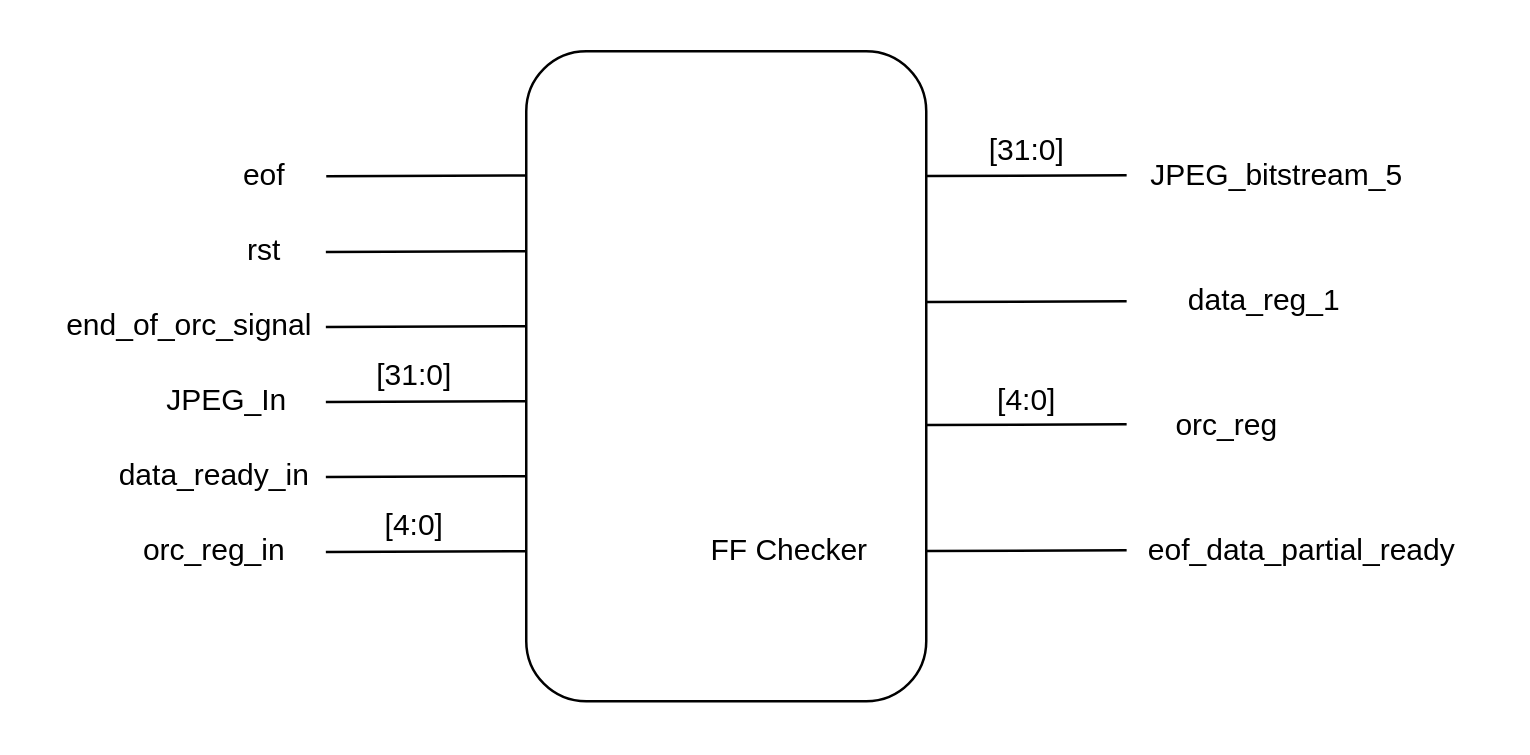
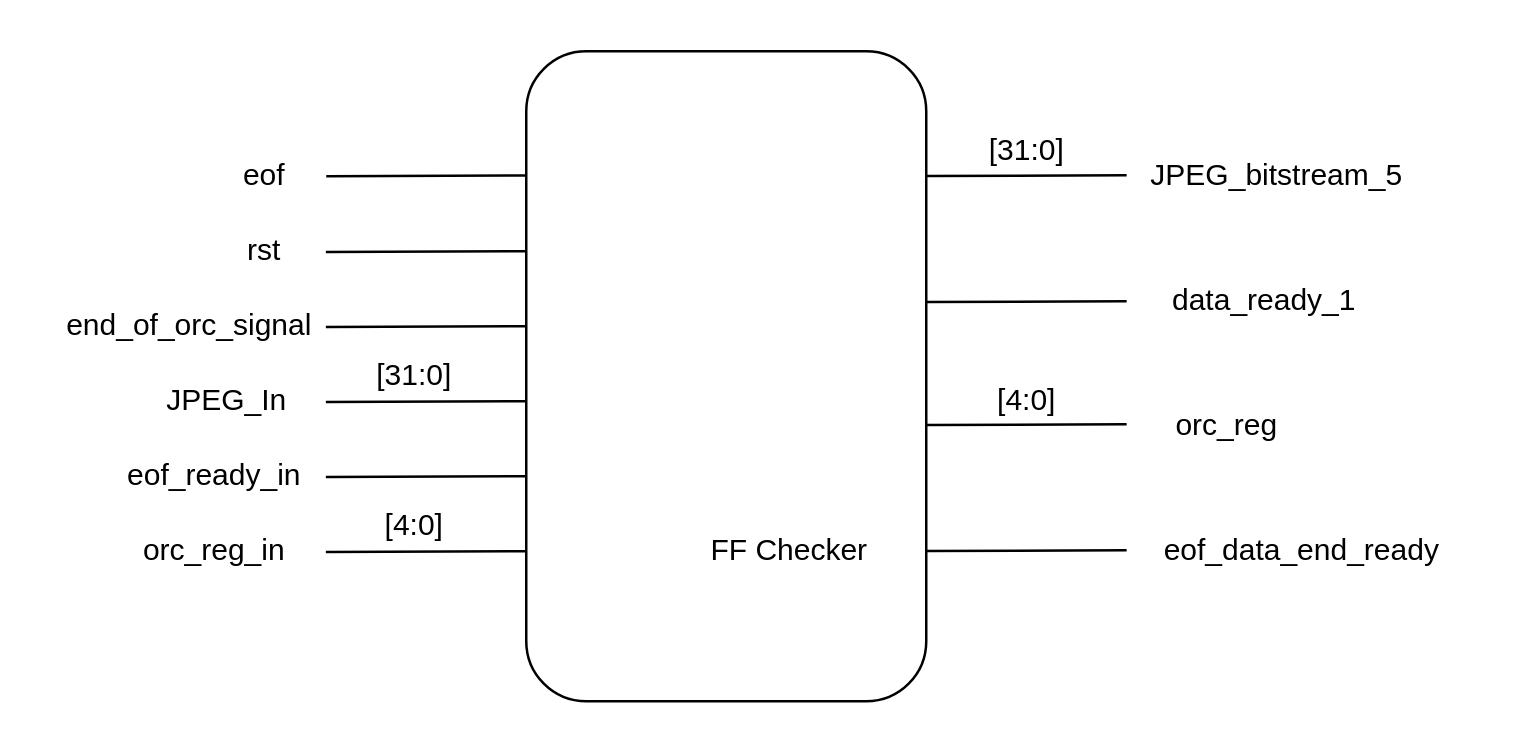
node "data_reg_1": label "data_reg_1" -> "data_ready_1"
node "data_ready_in": label "data_ready_in" -> "eof_ready_in"
node "eof_data_partial_ready": label "eof_data_partial_ready" -> "eof_data_end_ready"
